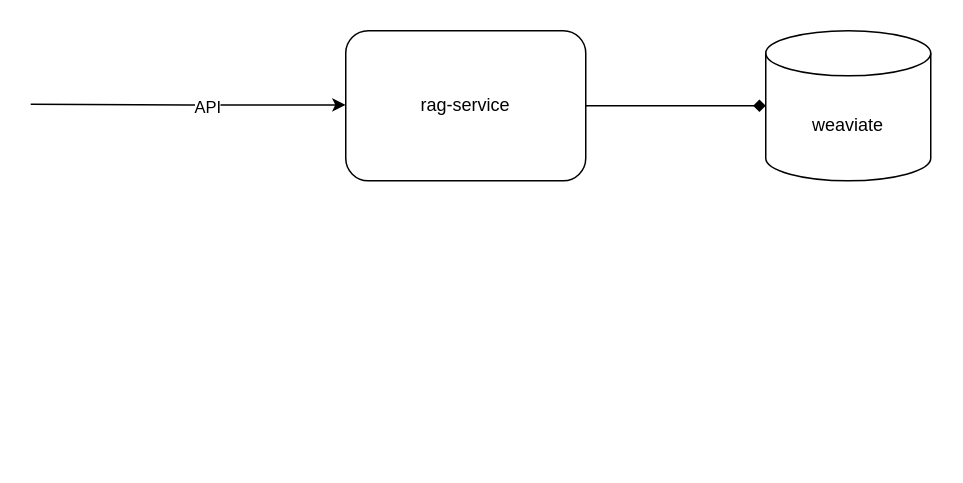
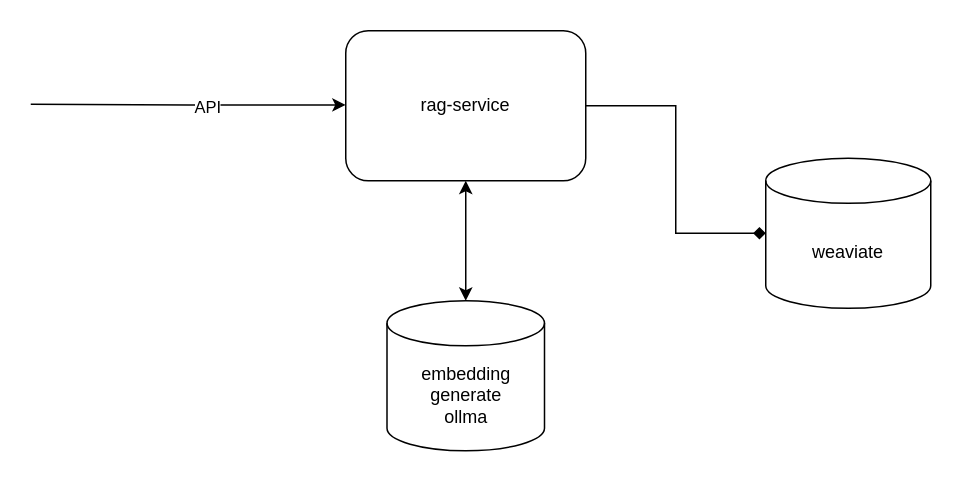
node "weaviate": moved (848, 106) -> (848, 233)
edge "rag-service" -- "embedding generate ollma": added
node "embedding generate ollma": added
